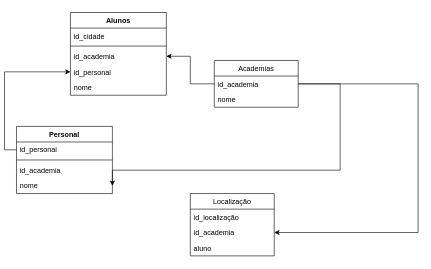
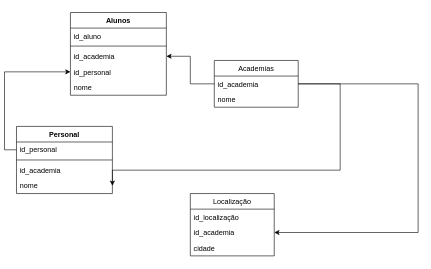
node "id_cidade": label "id_cidade" -> "id_aluno"
node "aluno": label "aluno" -> "cidade"
